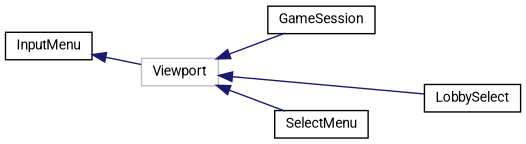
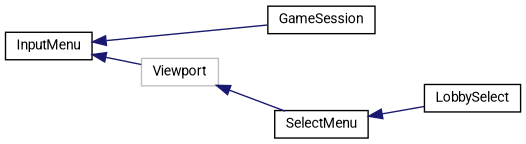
edge "GameSession" -> "Viewport": now "GameSession" -> "InputMenu"
edge "LobbySelect" -> "Viewport": now "LobbySelect" -> "SelectMenu"
